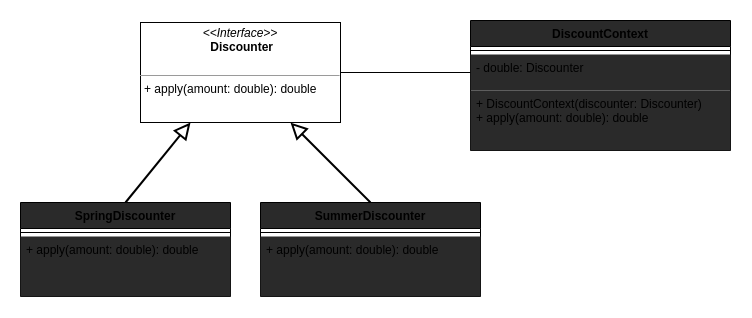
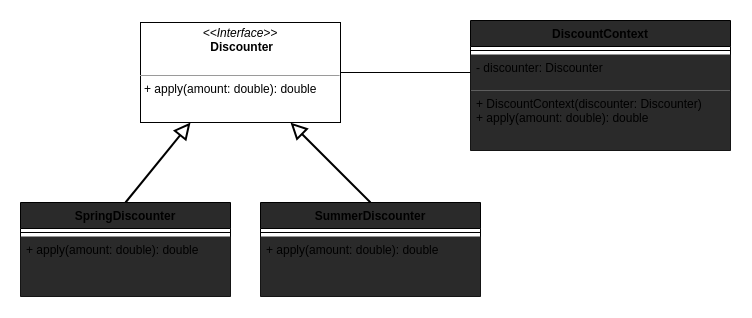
node "- double: Discounter": label "- double: Discounter" -> "- discounter: Discounter"
